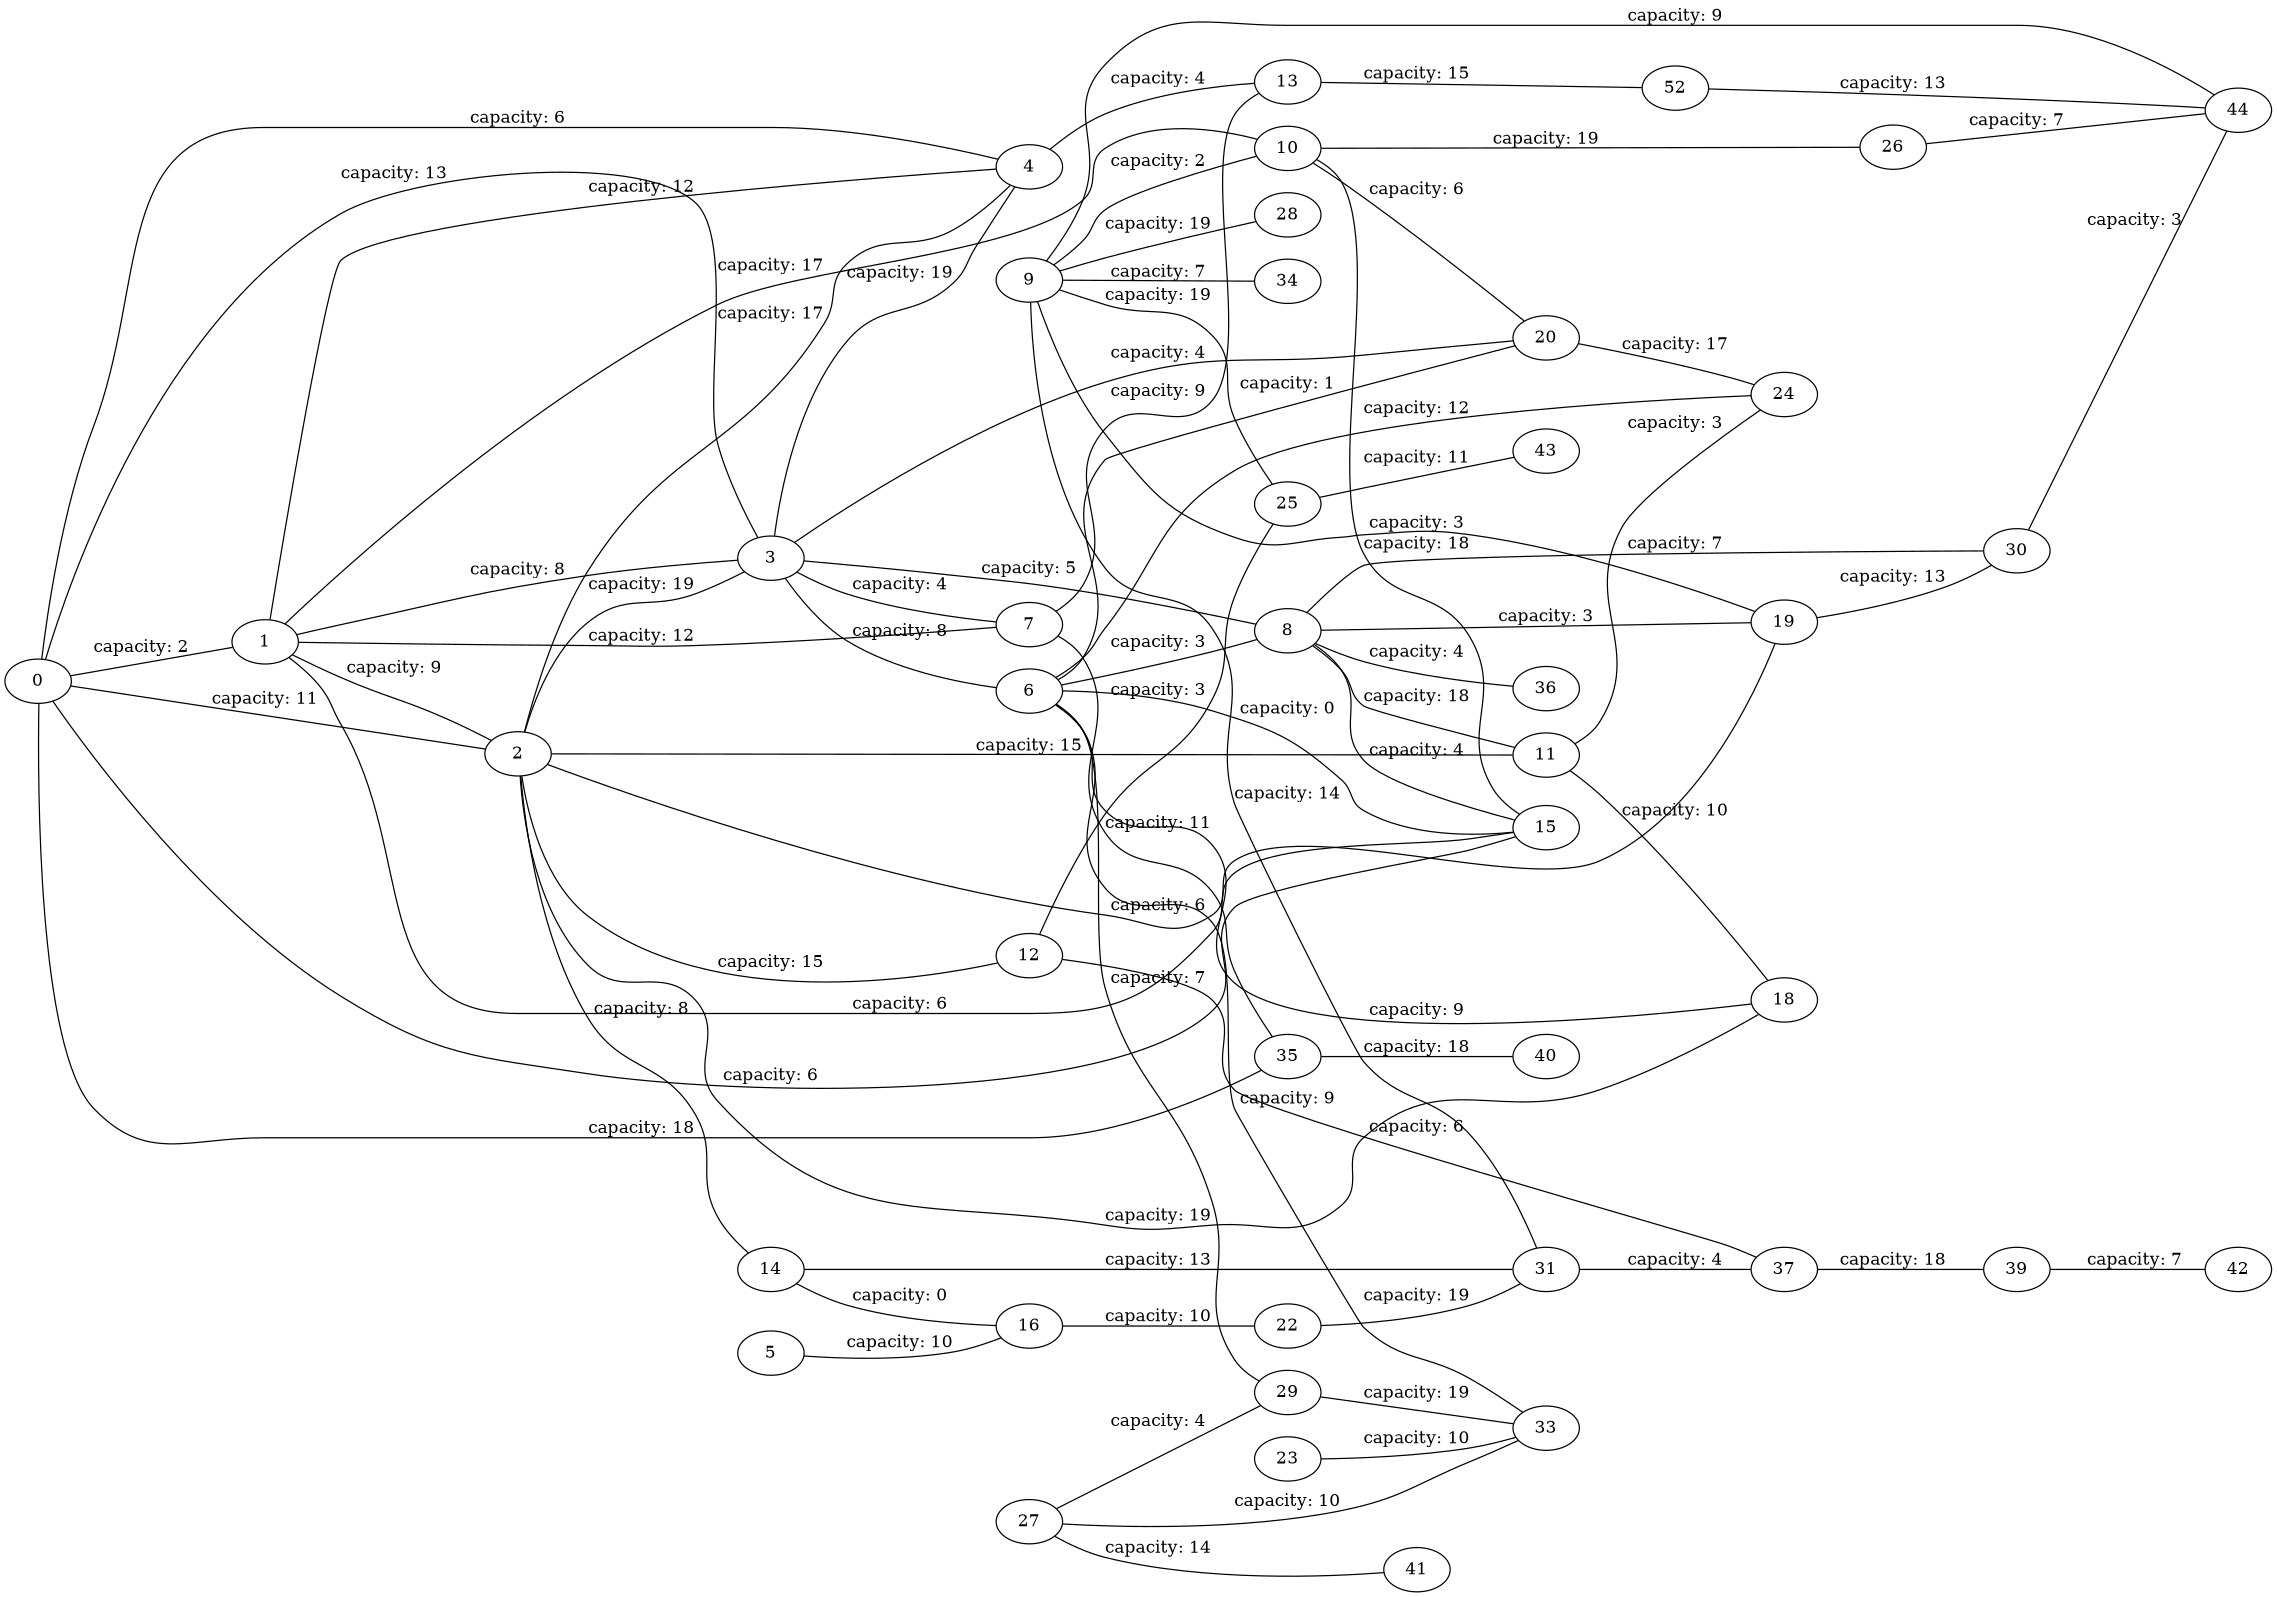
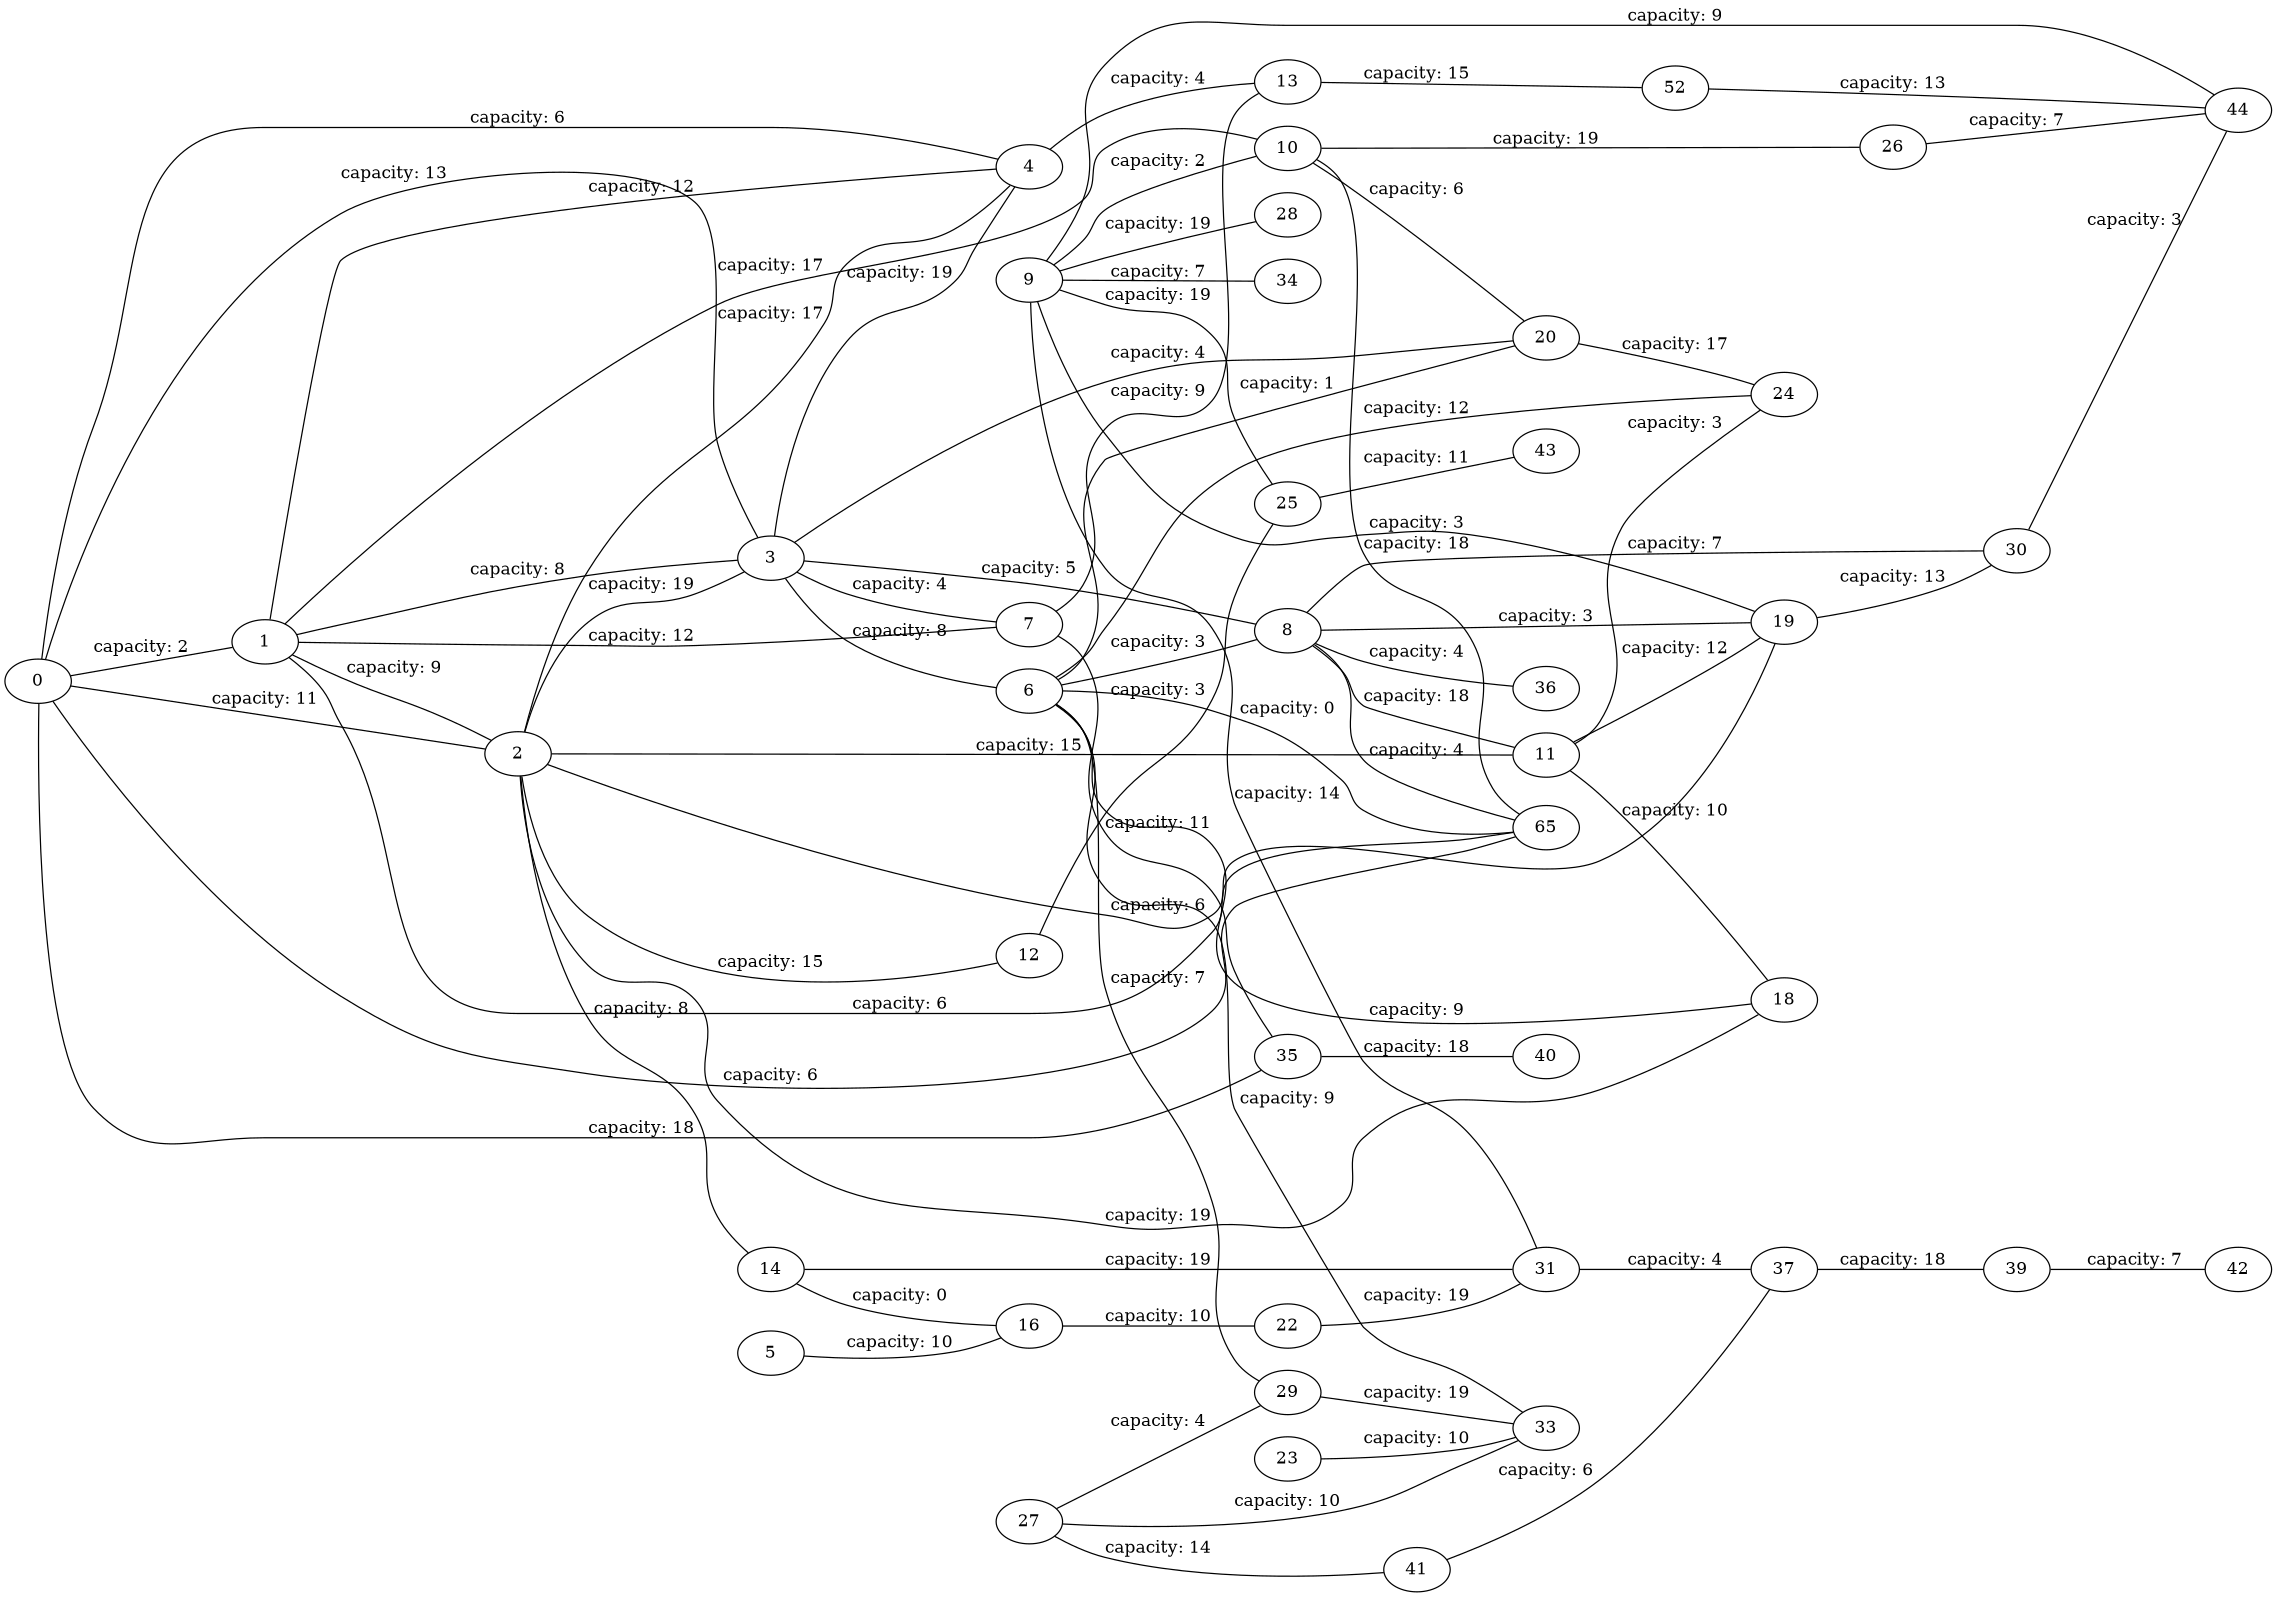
edge "19" -- "11": added, label "capacity: 12"
node "15": label "15" -> "65"
edge "12" -- "37": now "41" -- "37"
edge "14" -- "31": label "capacity: 13" -> "capacity: 19"
